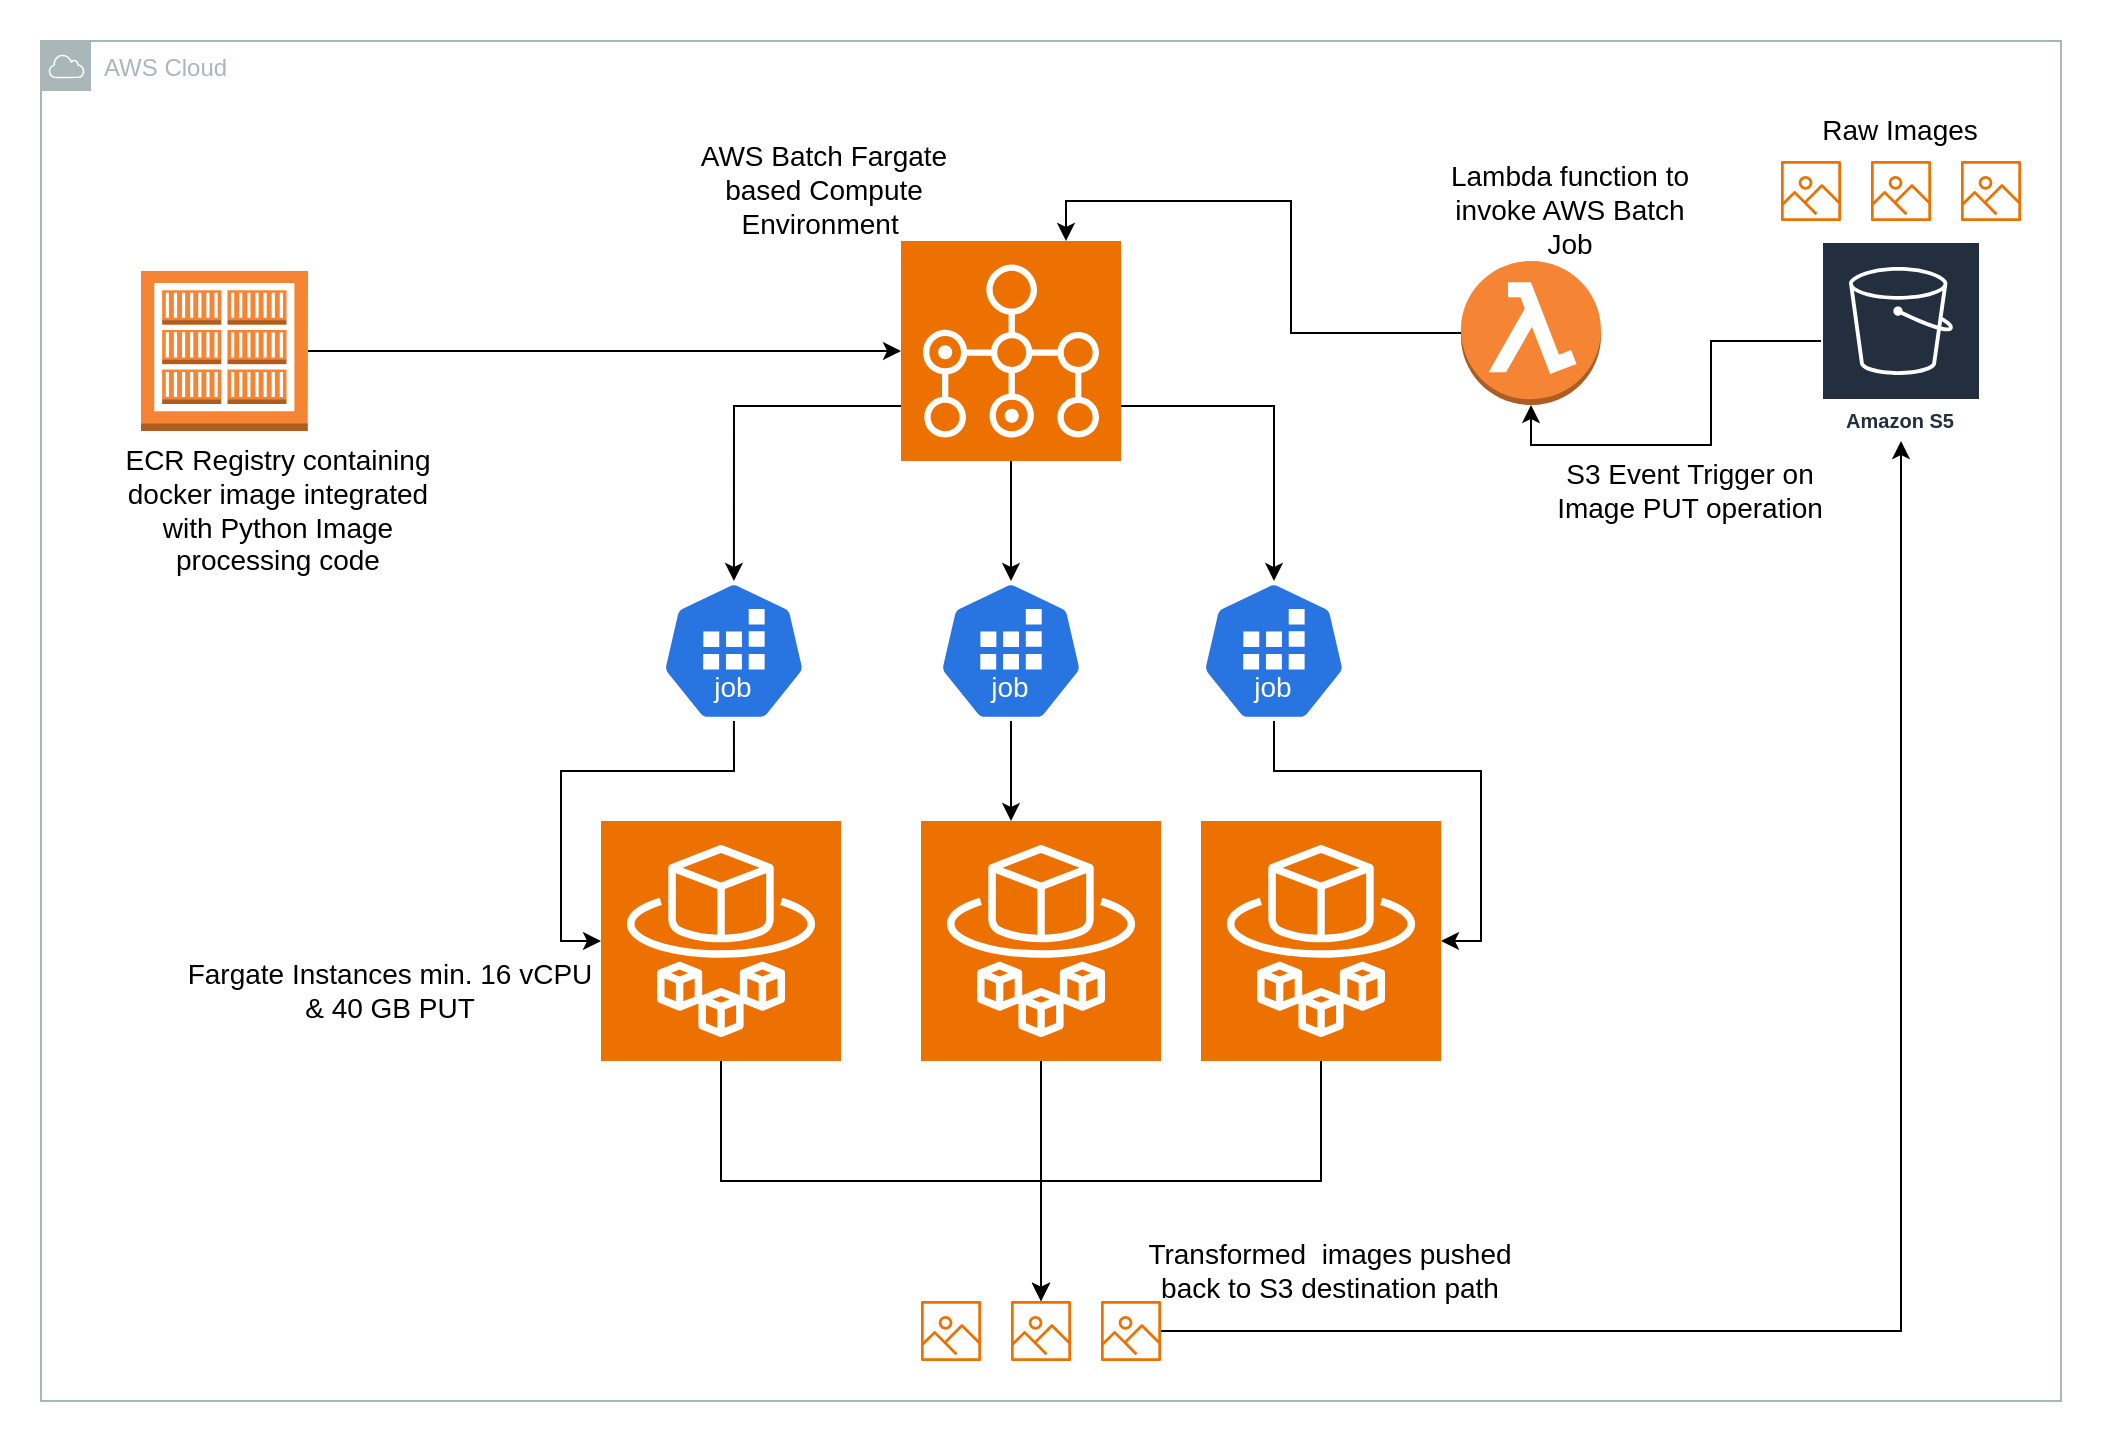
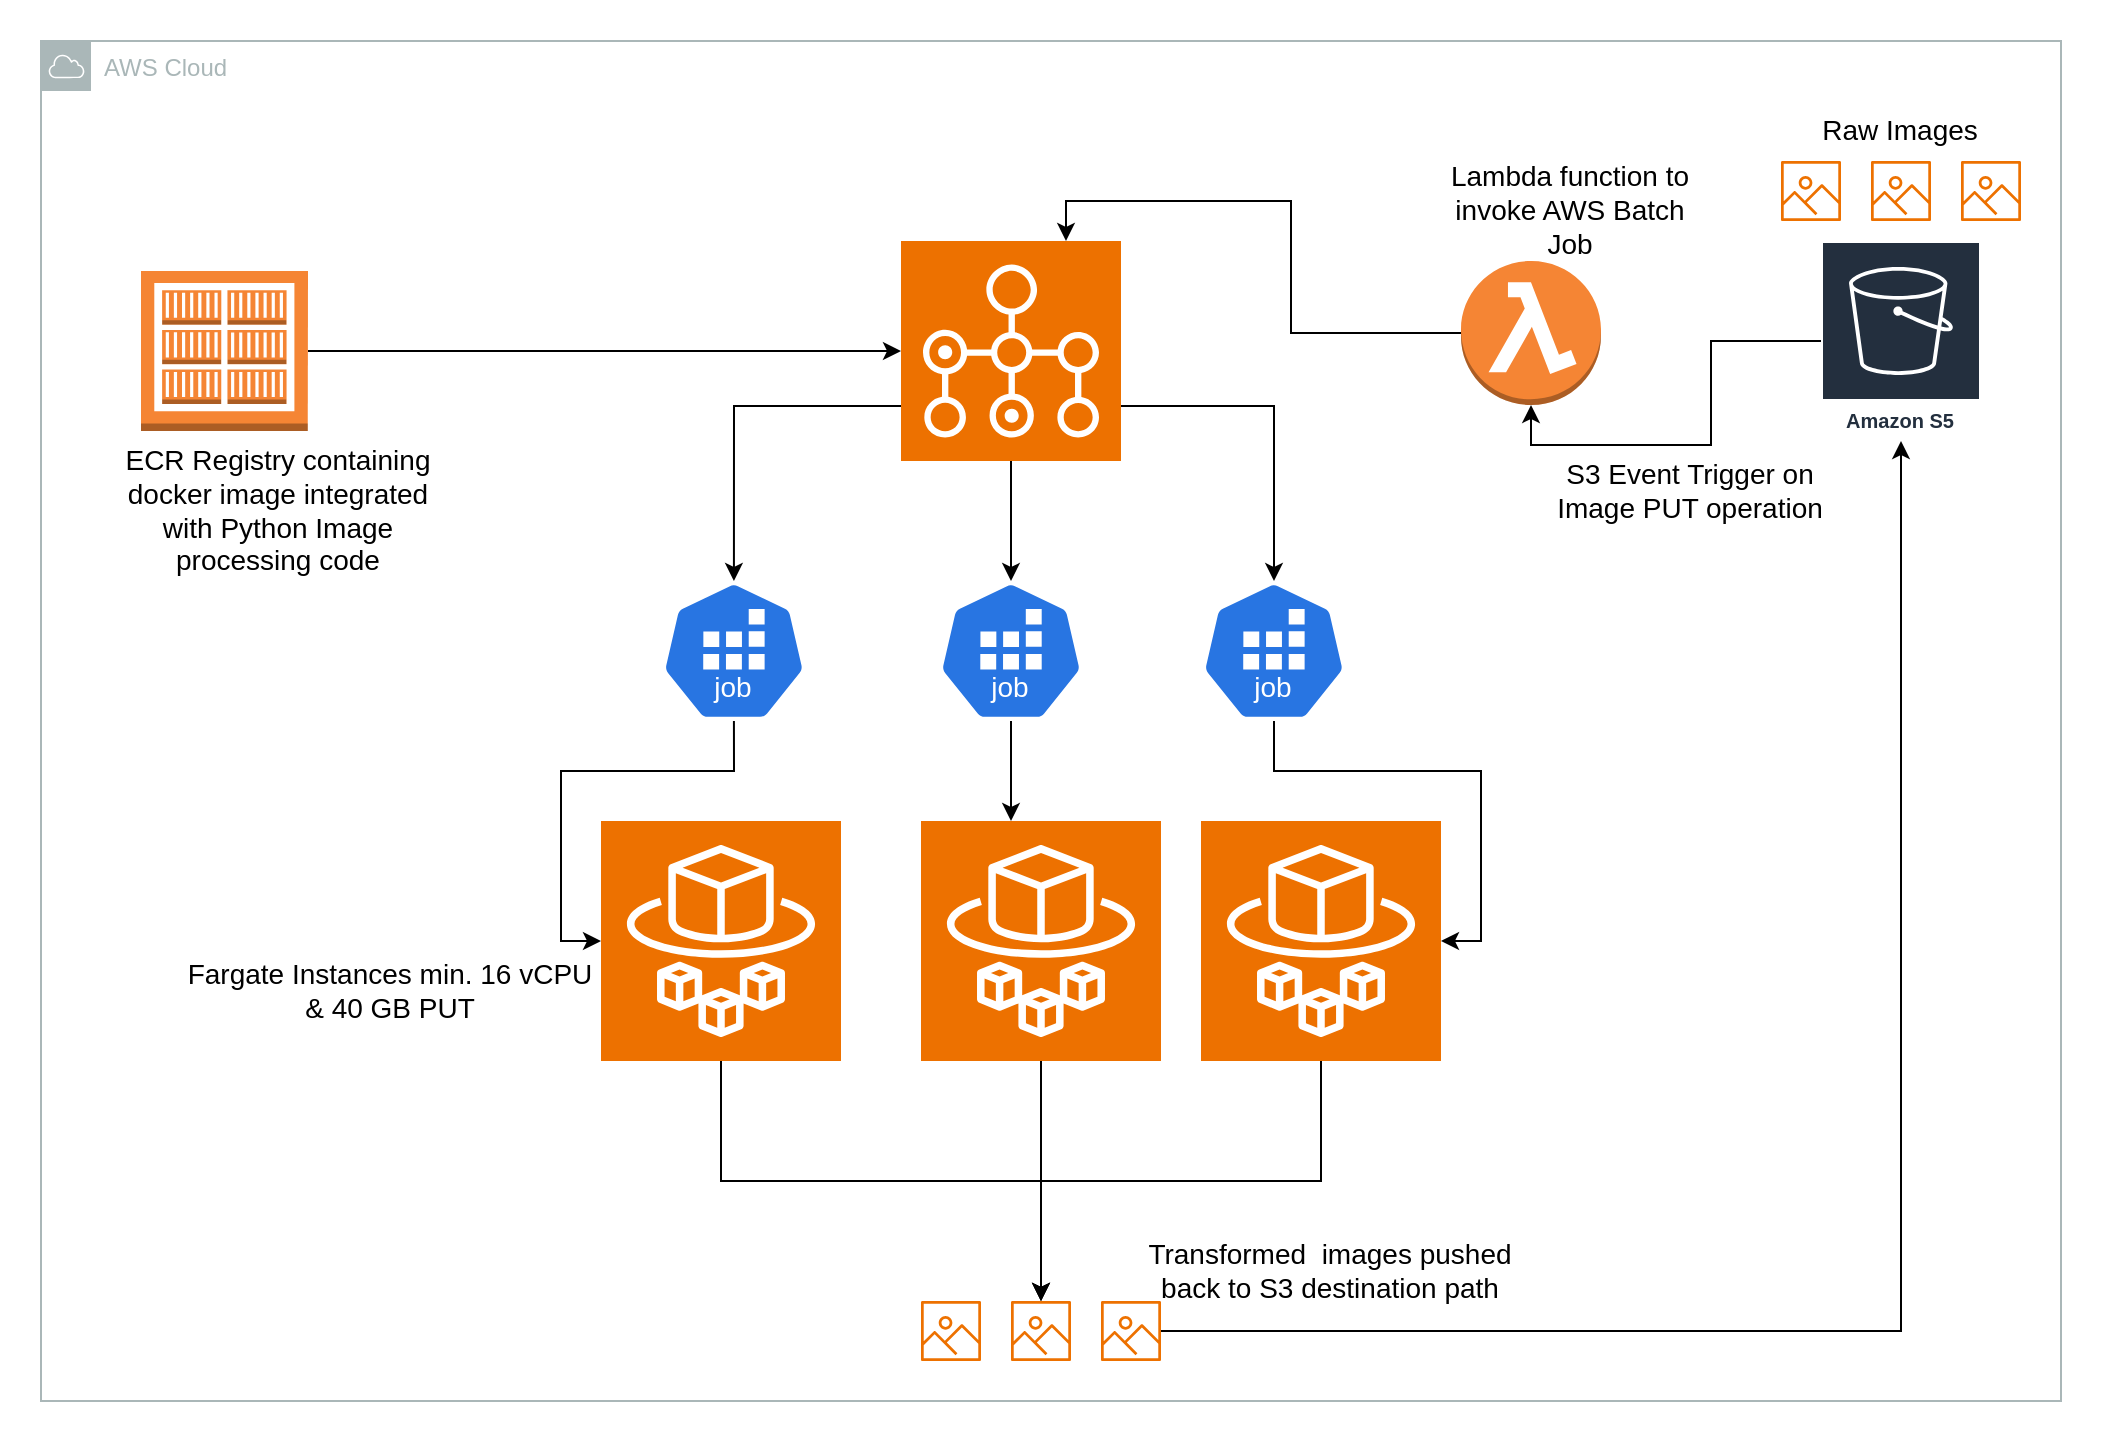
node "AWS Batch Fargate based Compute Environment": removed
